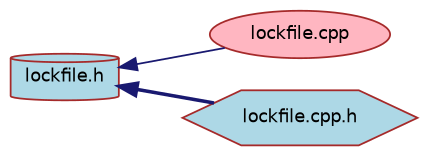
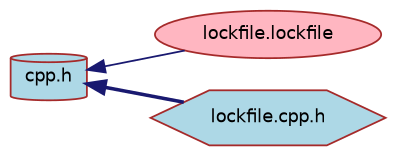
node "lockfile.cpp": label "lockfile.cpp" -> "lockfile.lockfile"
node "lockfile.h": label "lockfile.h" -> "cpp.h"
